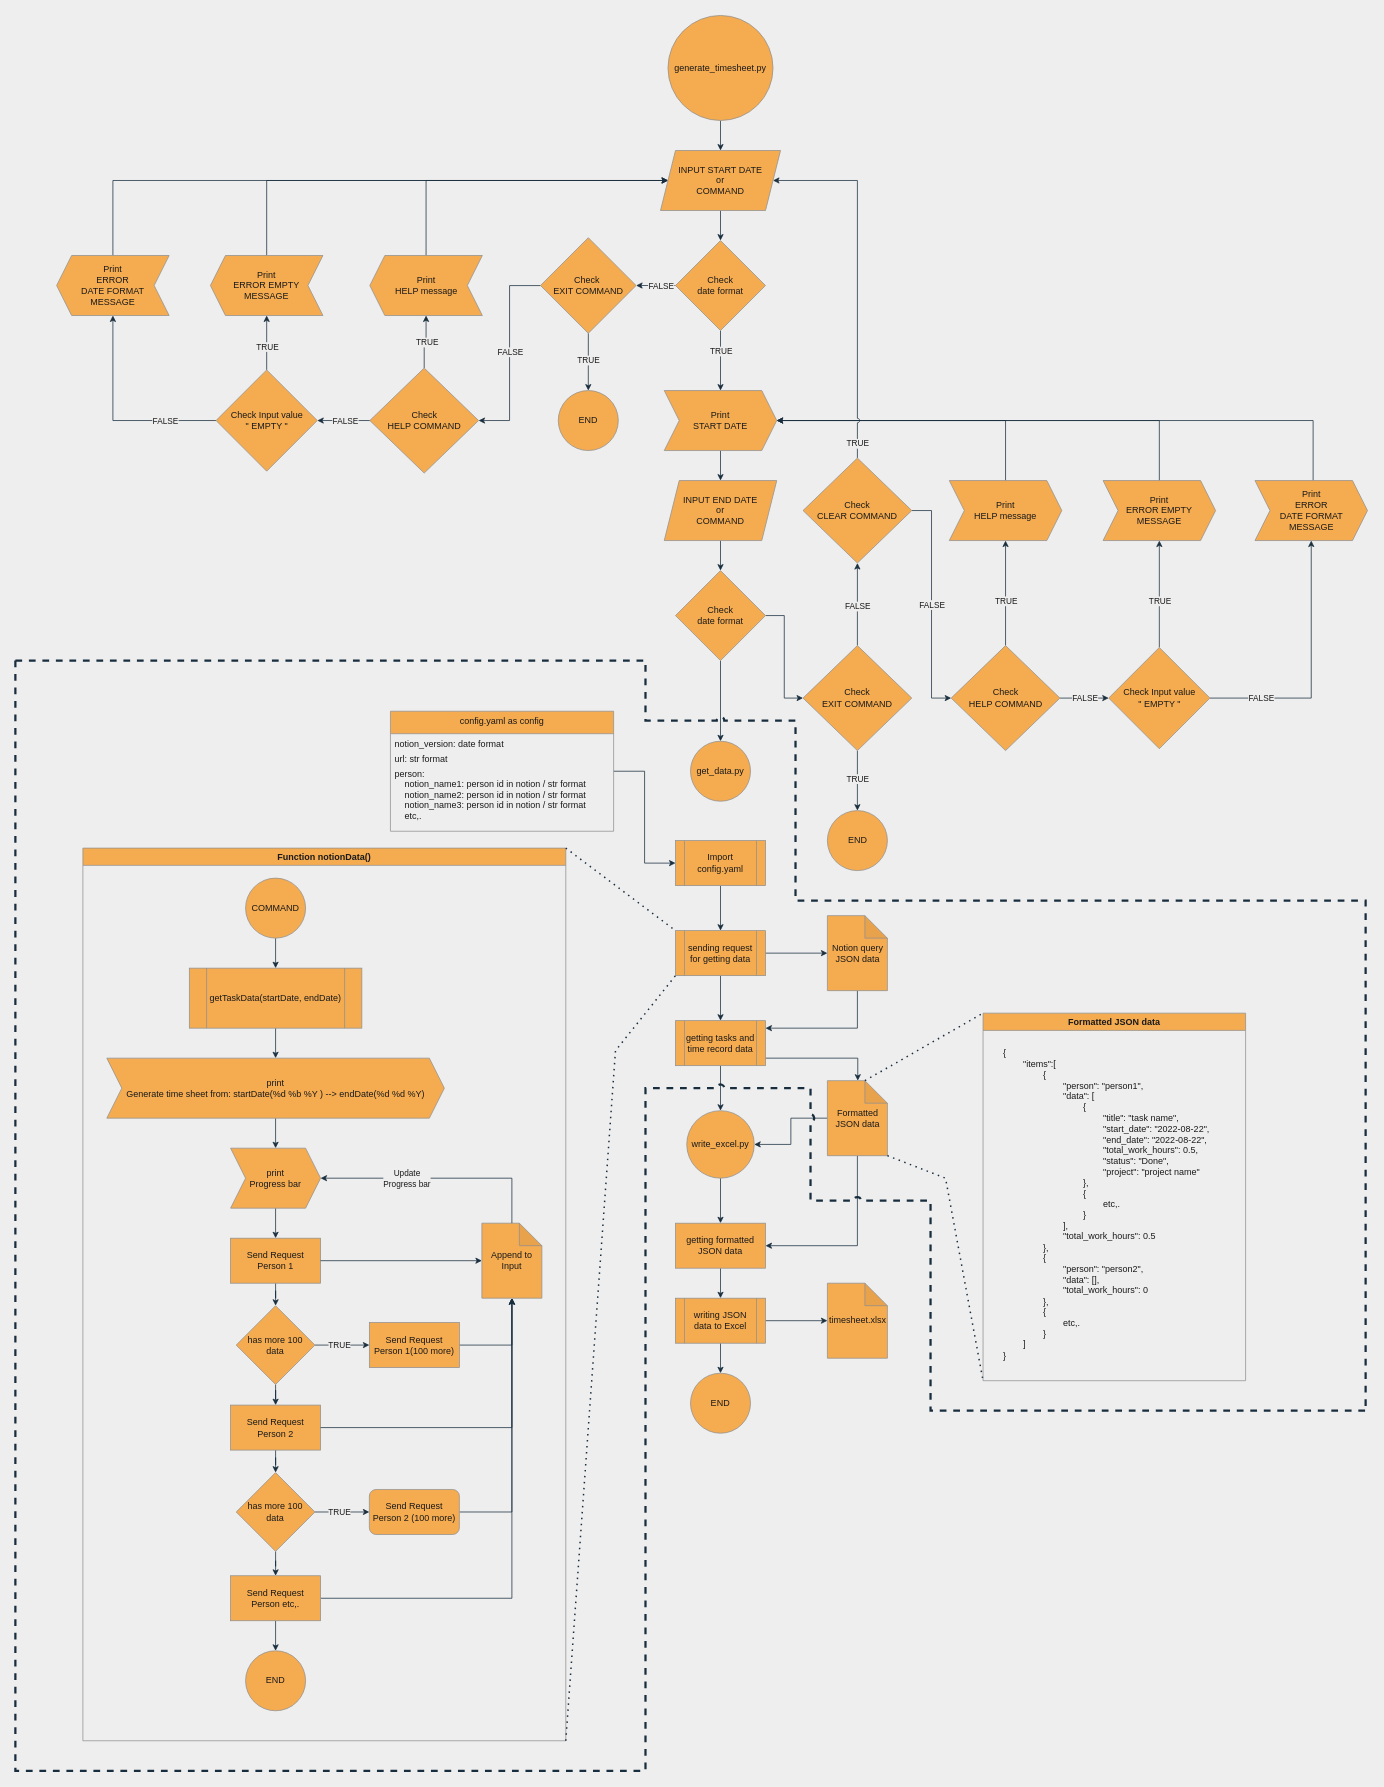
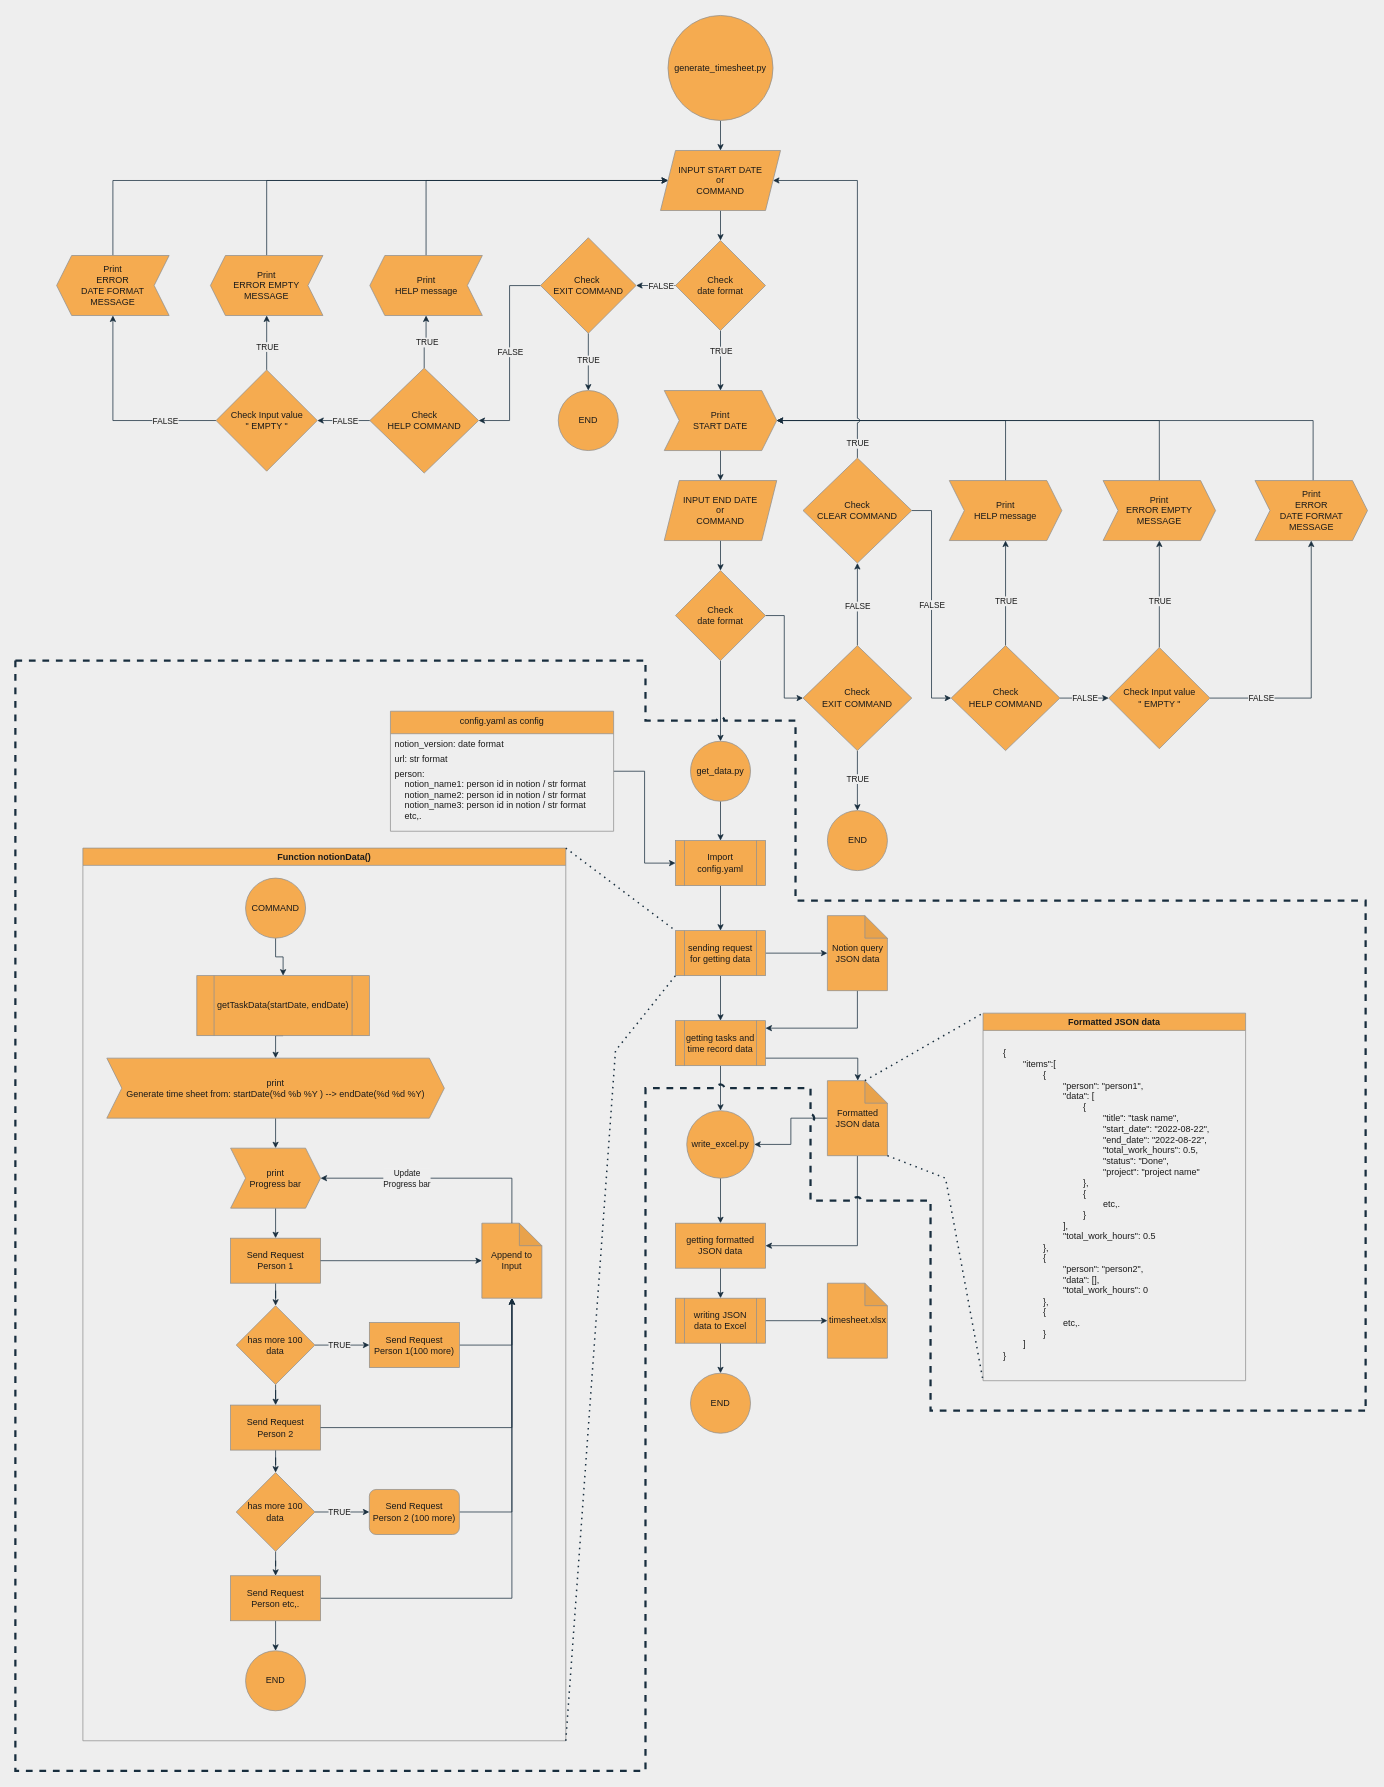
edge "get_data.py" -> "Import config.yaml": added
node "getTaskData(startDate, endDate)": moved (276, 998) -> (283, 1005)
